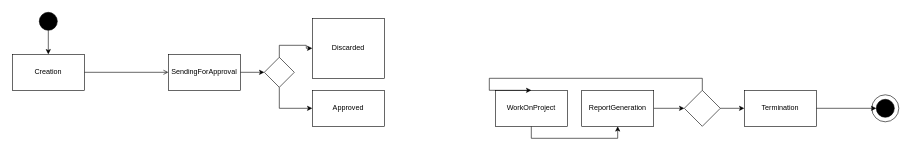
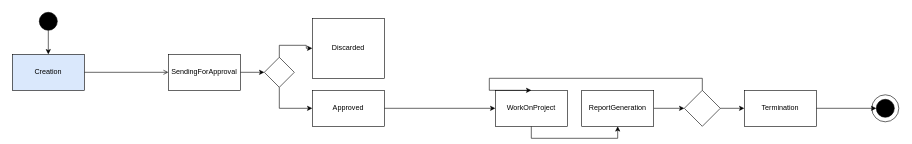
node "Creation": fillcolor #ffffff -> #dae8fc
edge "Approved" -> "WorkOnProject": added
